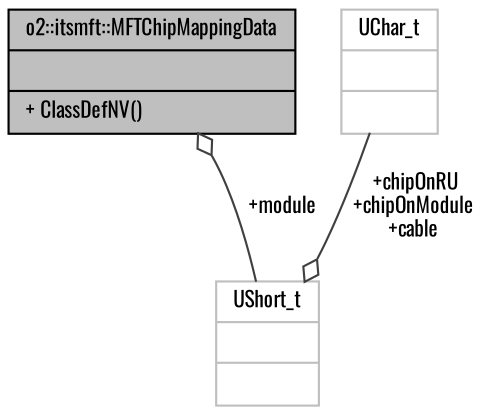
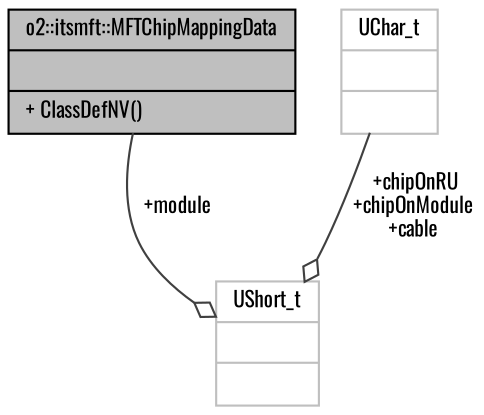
edge "UShort_t" -> "o2::itsmft::MFTChipMappingData": reversed
